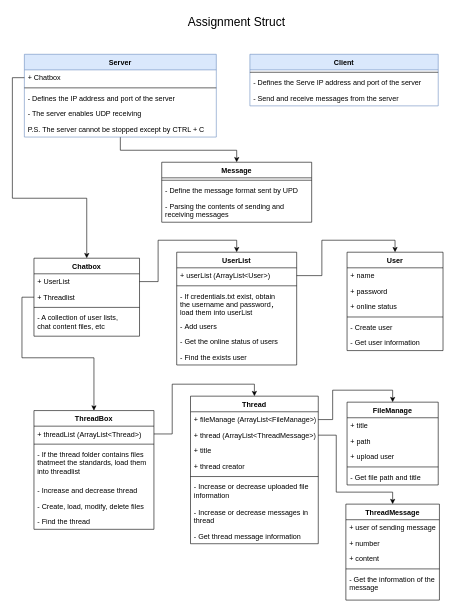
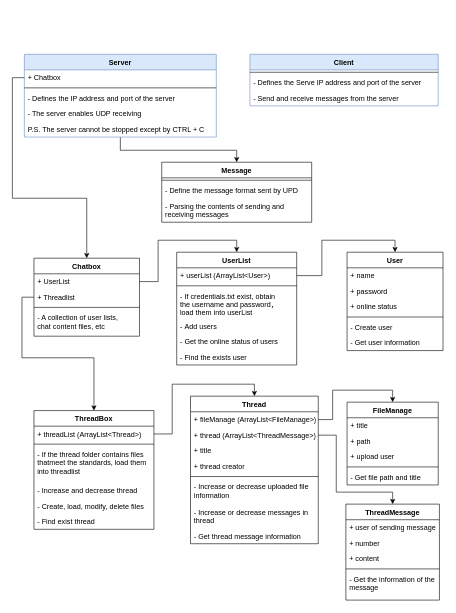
node "Assignment Struct": removed
node "- Find the thread": label "- Find the thread" -> "- Find exist thread"
